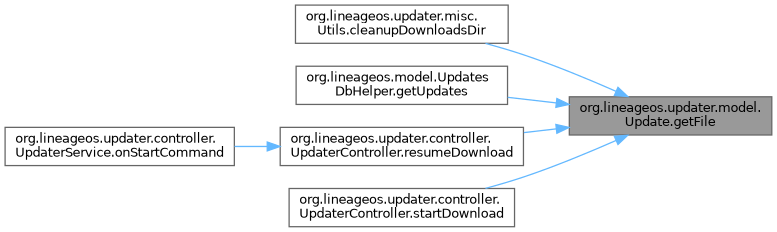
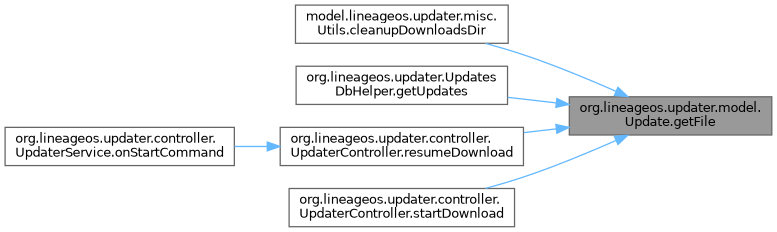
node "org.lineageos.updater.misc. Utils.cleanupDownloadsDir": label "org.lineageos.updater.misc. Utils.cleanupDownloadsDir" -> "model.lineageos.updater.misc. Utils.cleanupDownloadsDir"
node "org.lineageos.model.Updates DbHelper.getUpdates": label "org.lineageos.model.Updates DbHelper.getUpdates" -> "org.lineageos.updater.Updates DbHelper.getUpdates"
